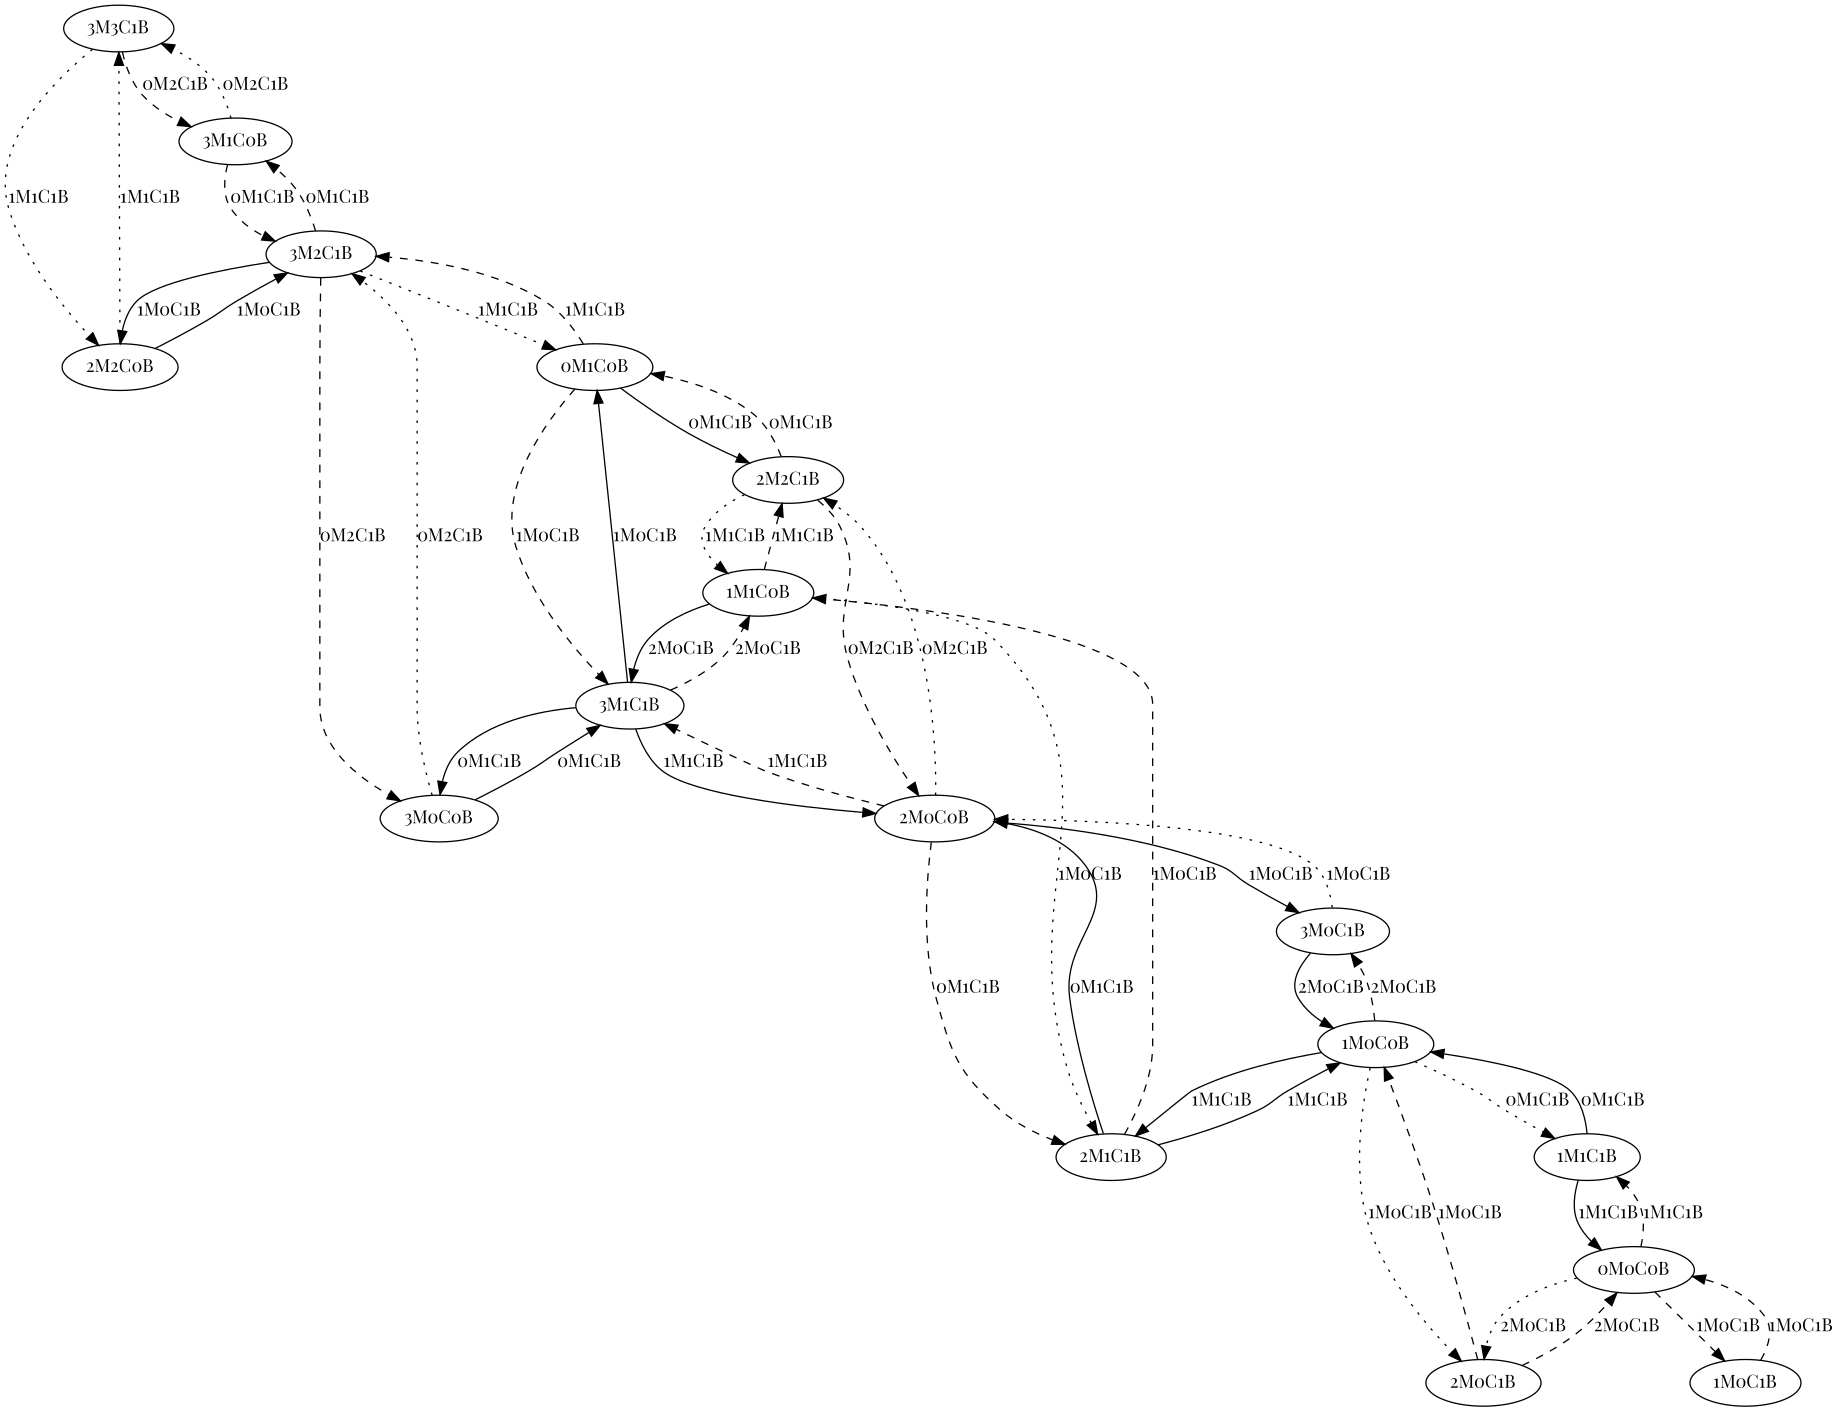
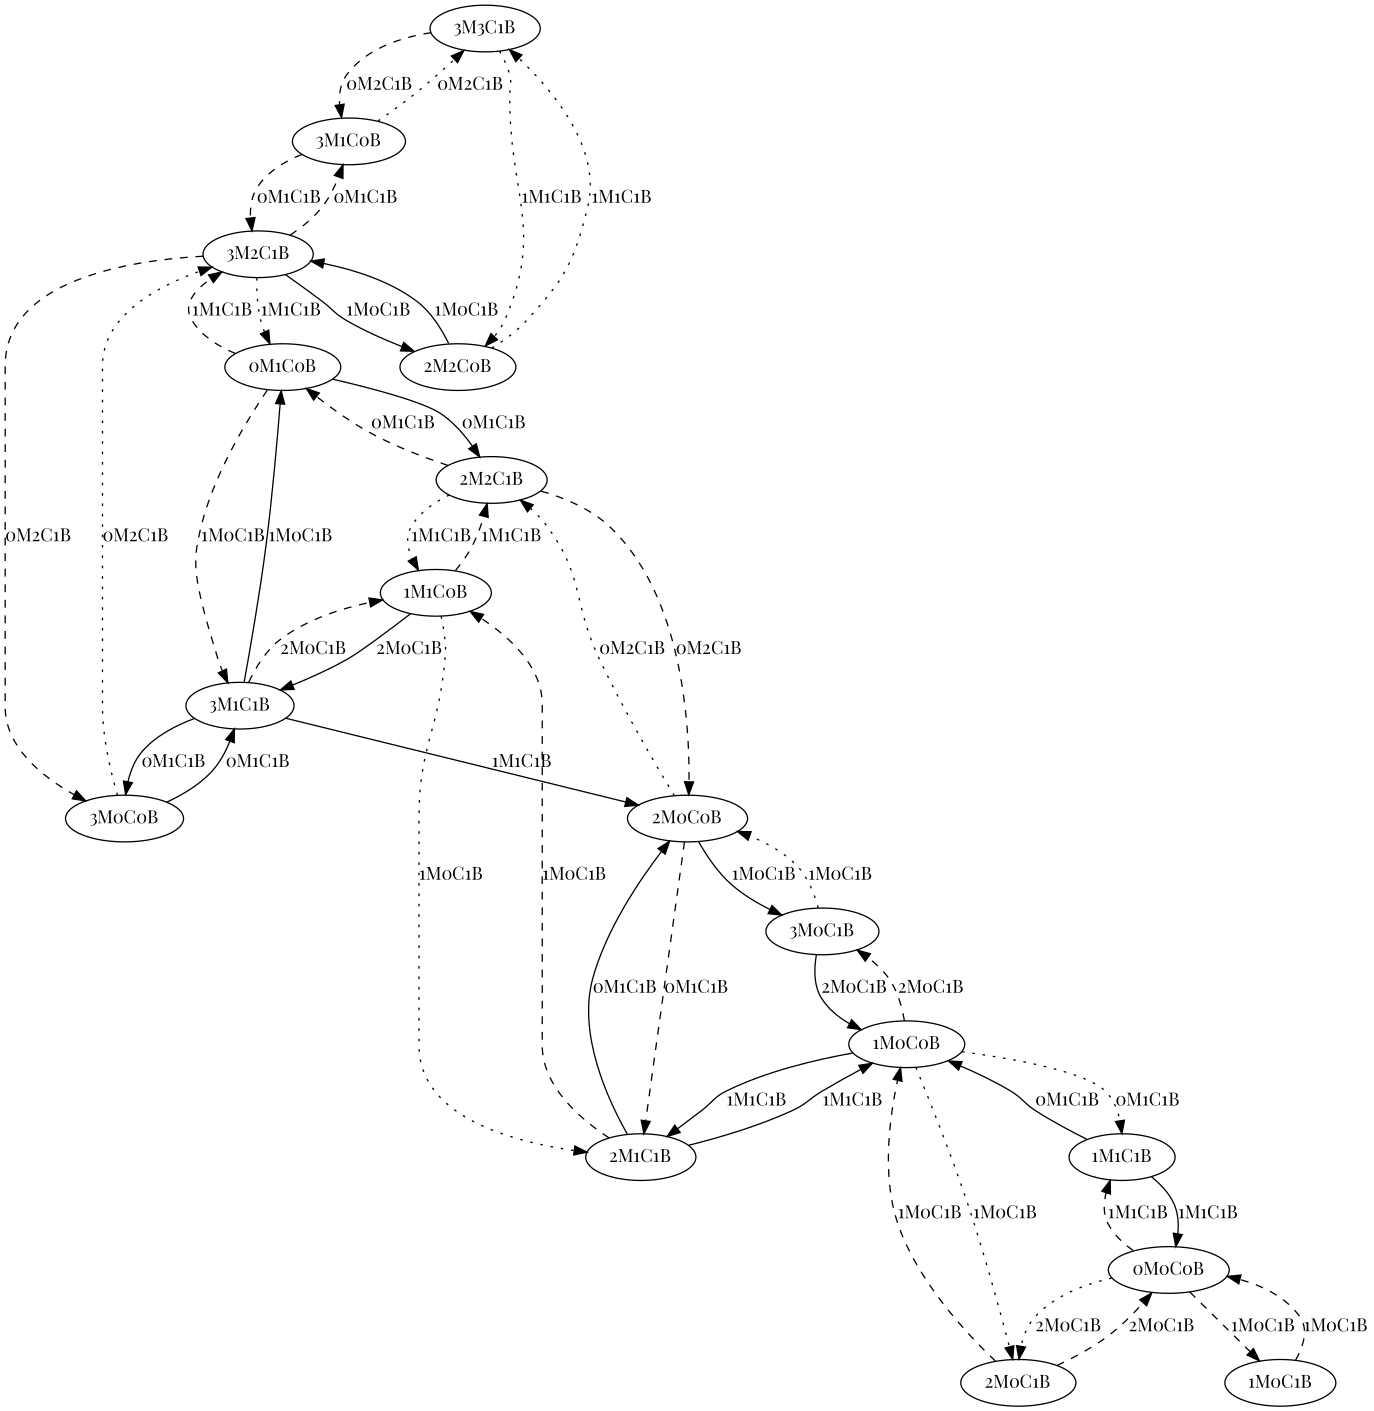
edge "2M0C0B" -> "3M1C1B": removed, label "1M1C1B"
